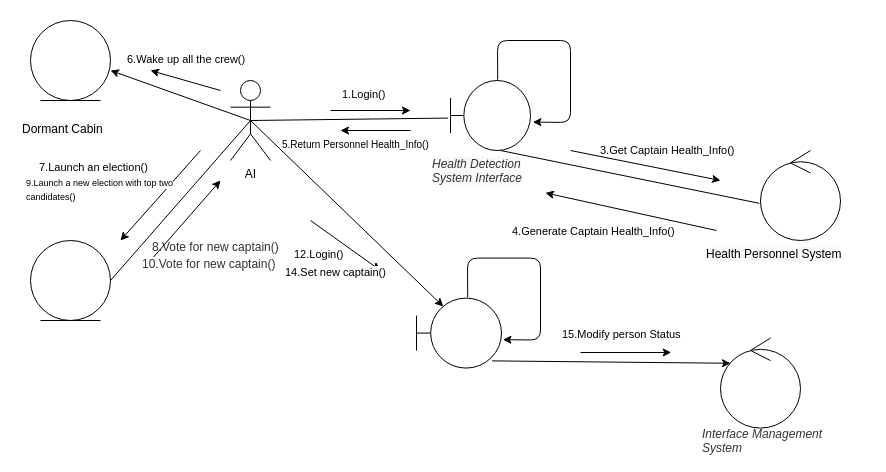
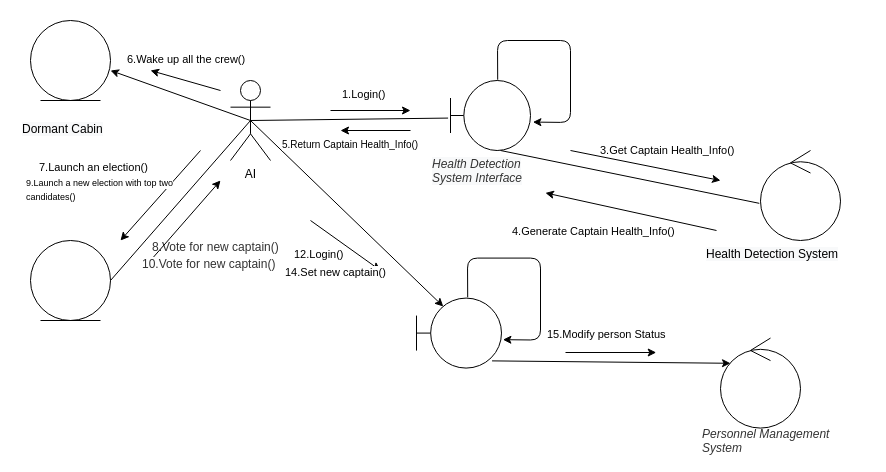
node "5.Return Personnel Health_Info()": label "5.Return Personnel Health_Info()" -> "5.Return Captain Health_Info()"
node "Health Personnel System": label "Health Personnel System" -> "Health Detection System"
node "15.Modify person Status": moved (641, 336) -> (626, 336)
node "Interface Management System": label "Interface Management System" -> "Personnel Management System"
